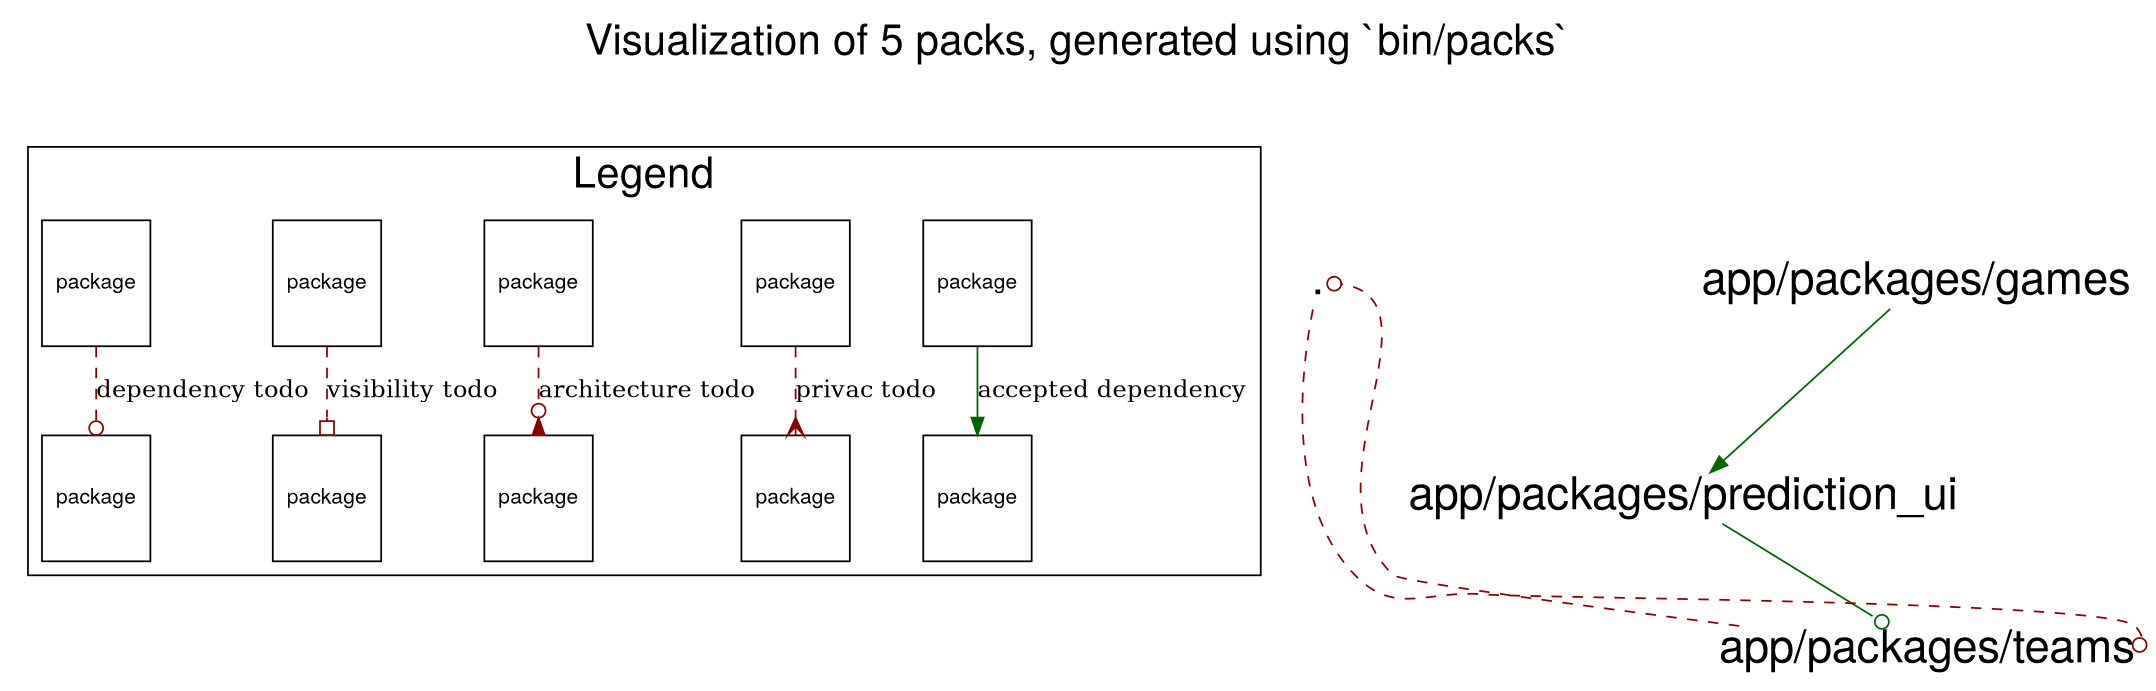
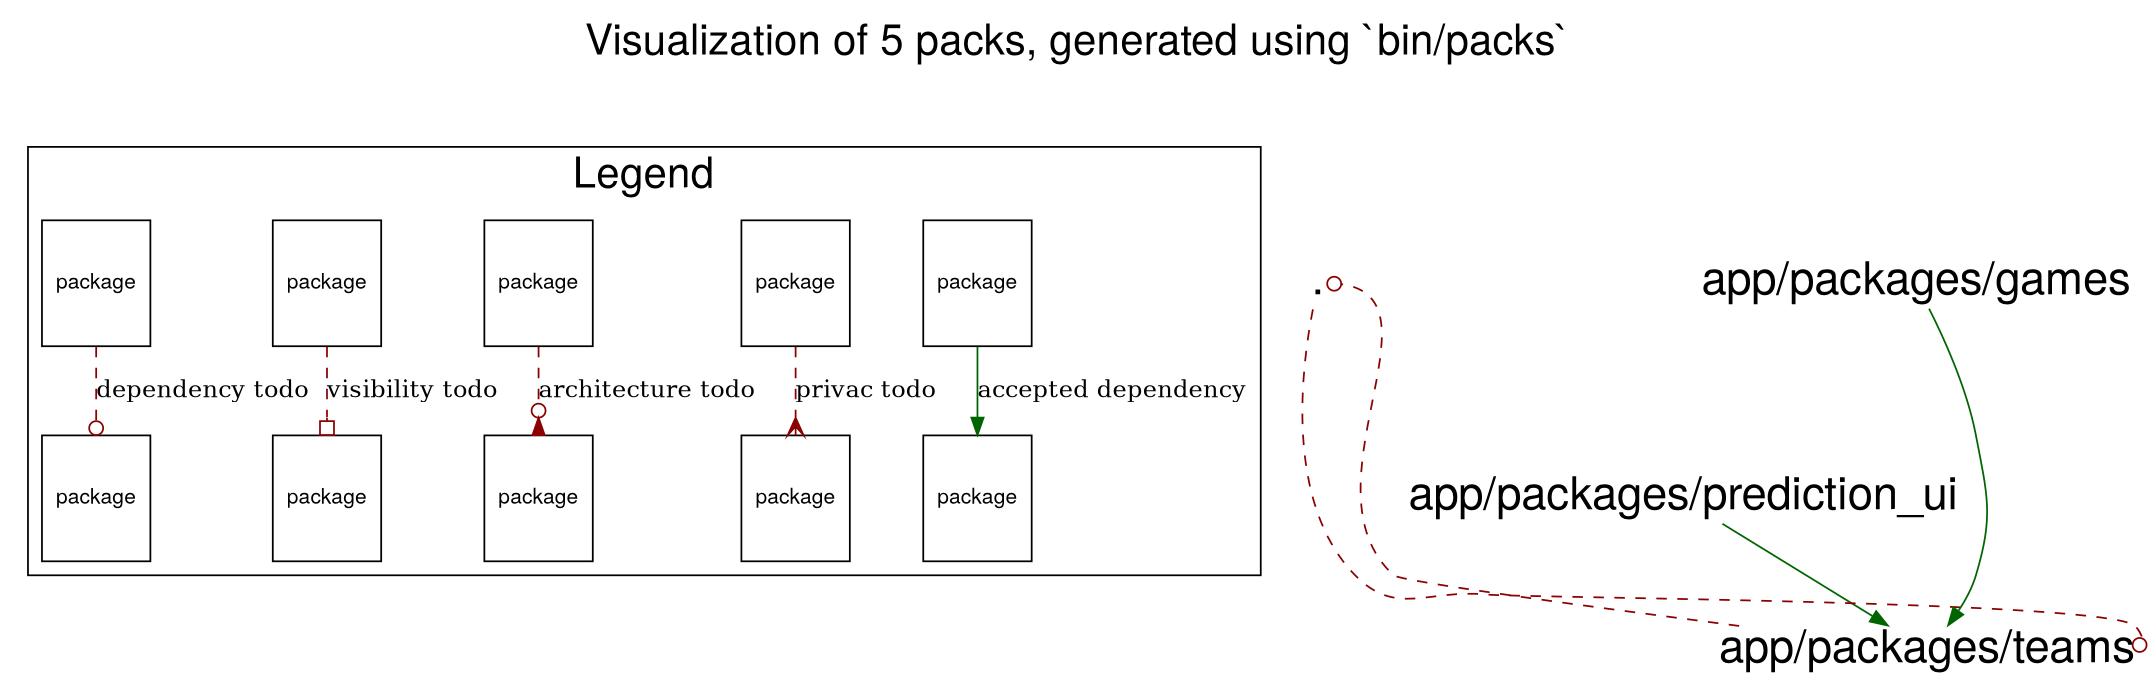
edge "app/packages/games" -> "app/packages/prediction_ui": now "app/packages/games" -> "app/packages/teams"
edge "app/packages/prediction_ui" -> "app/packages/teams": arrowhead odot -> normal
